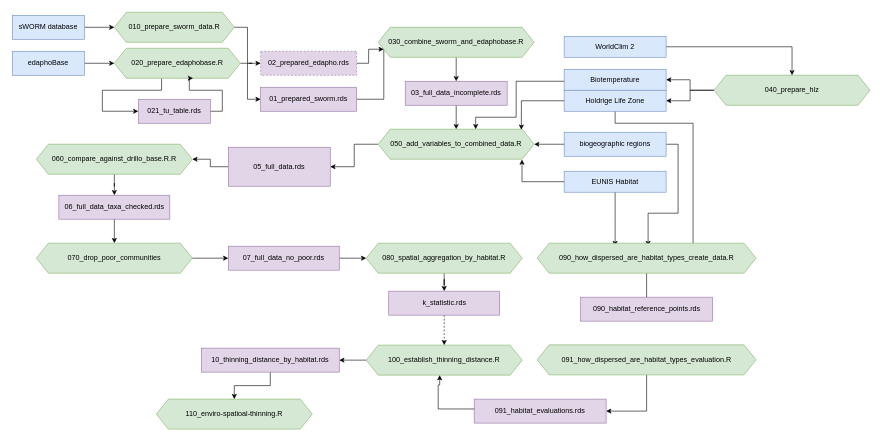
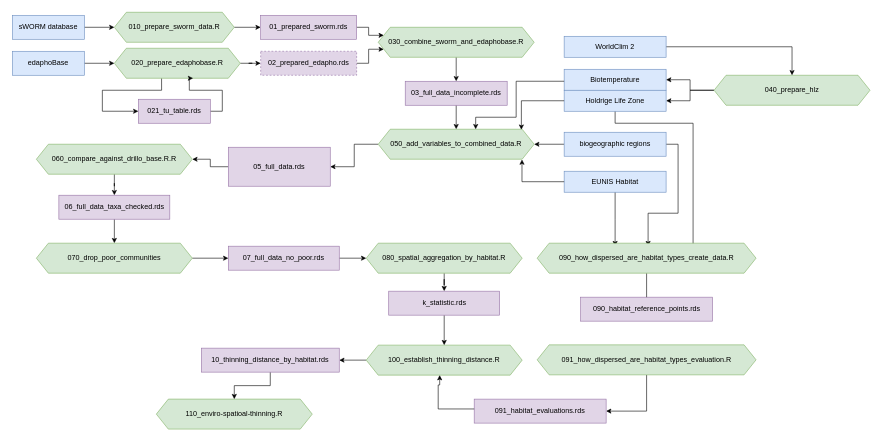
node "01_prepared_sworm.rds": moved (309, 99) -> (309, 27)
edge "k_statistic.rds" -> "100_establish_thinning_distance.R": style dashed -> solid
